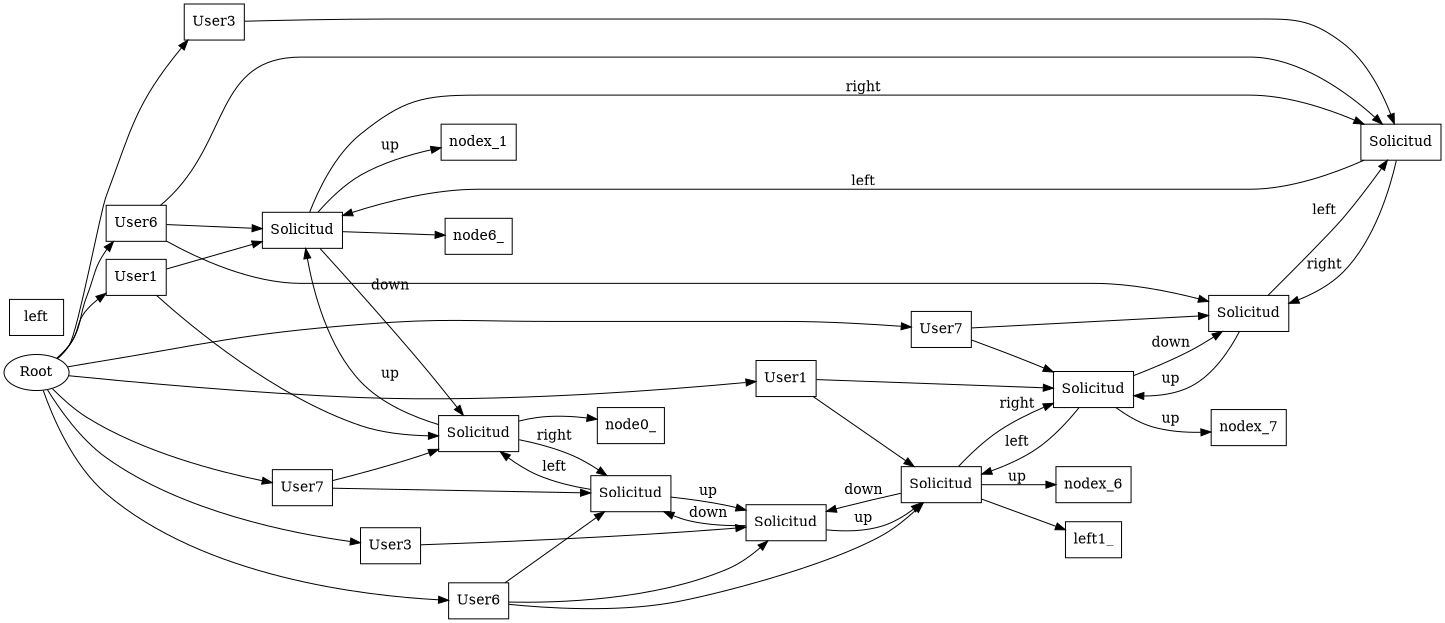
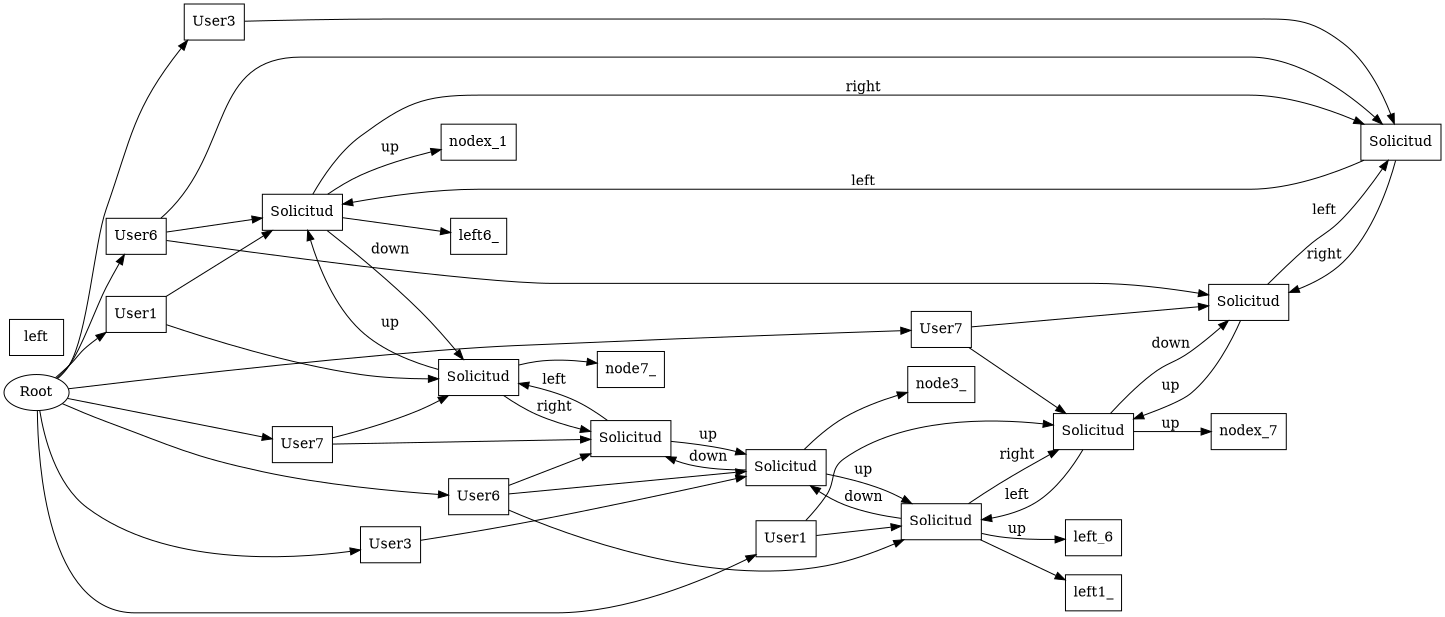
node "node6_": label "node6_" -> "left6_"
node "node3_": added
node "node0_": label "node0_" -> "node7_"
node "nodex_6": label "nodex_6" -> "left_6"
